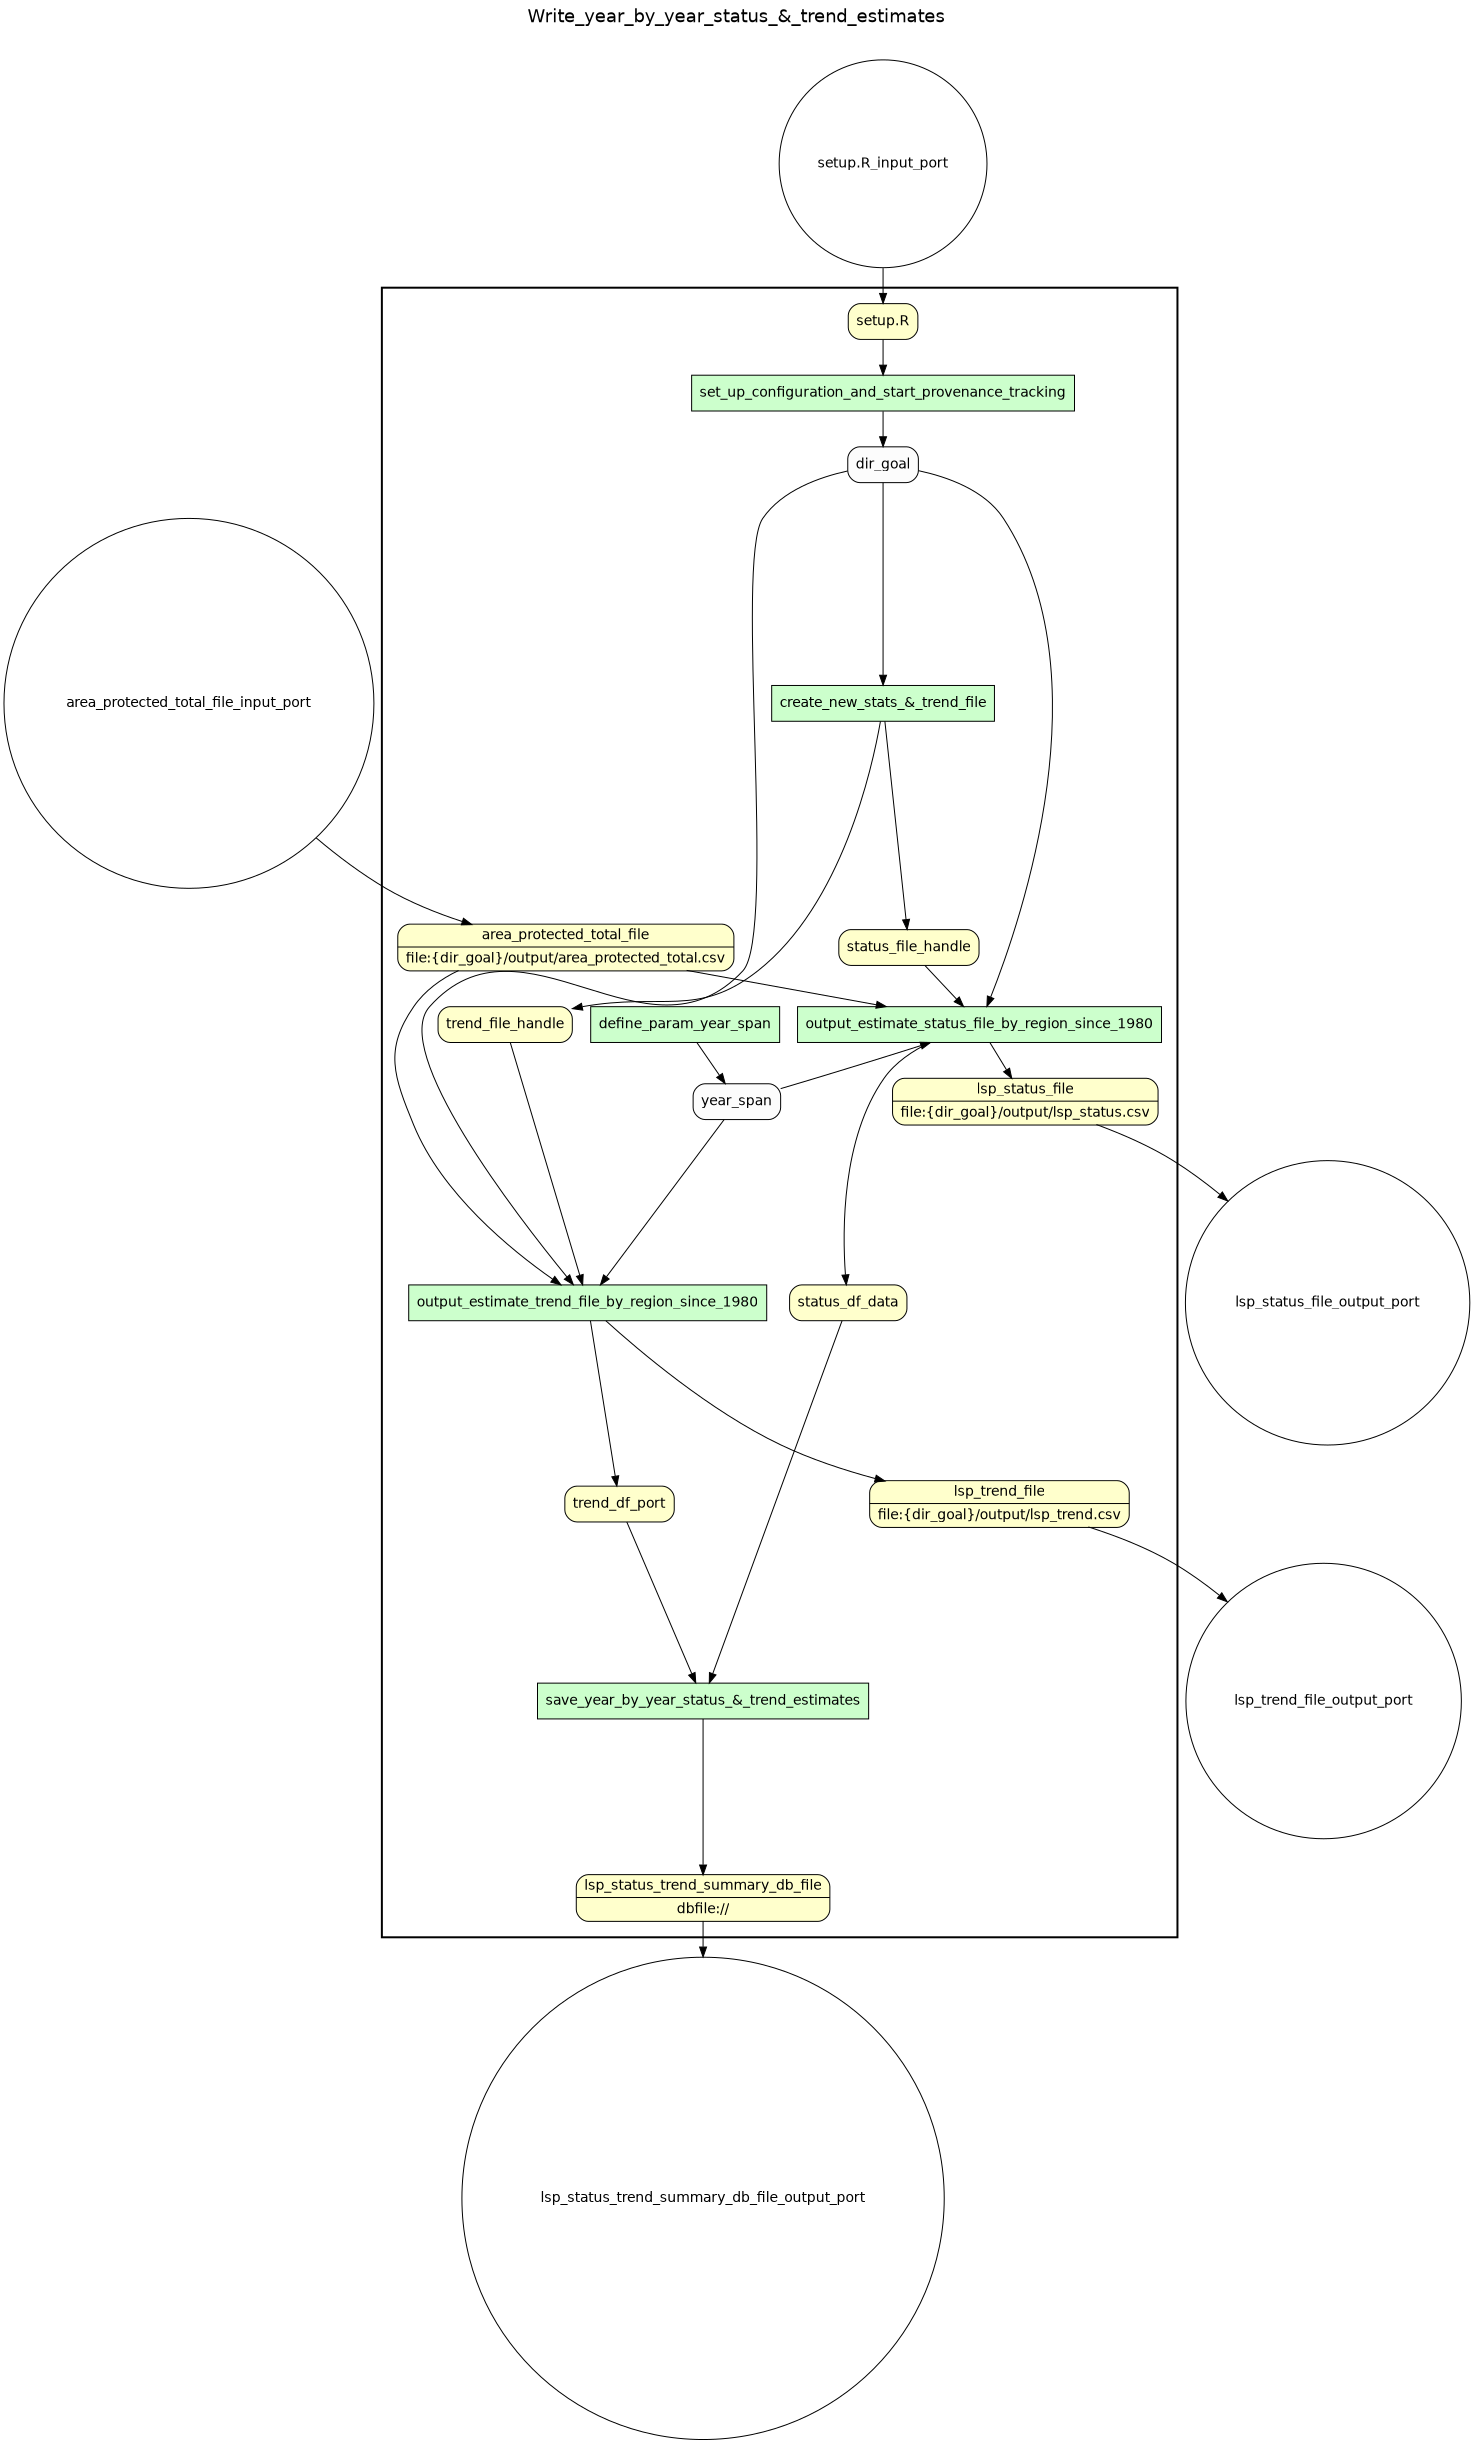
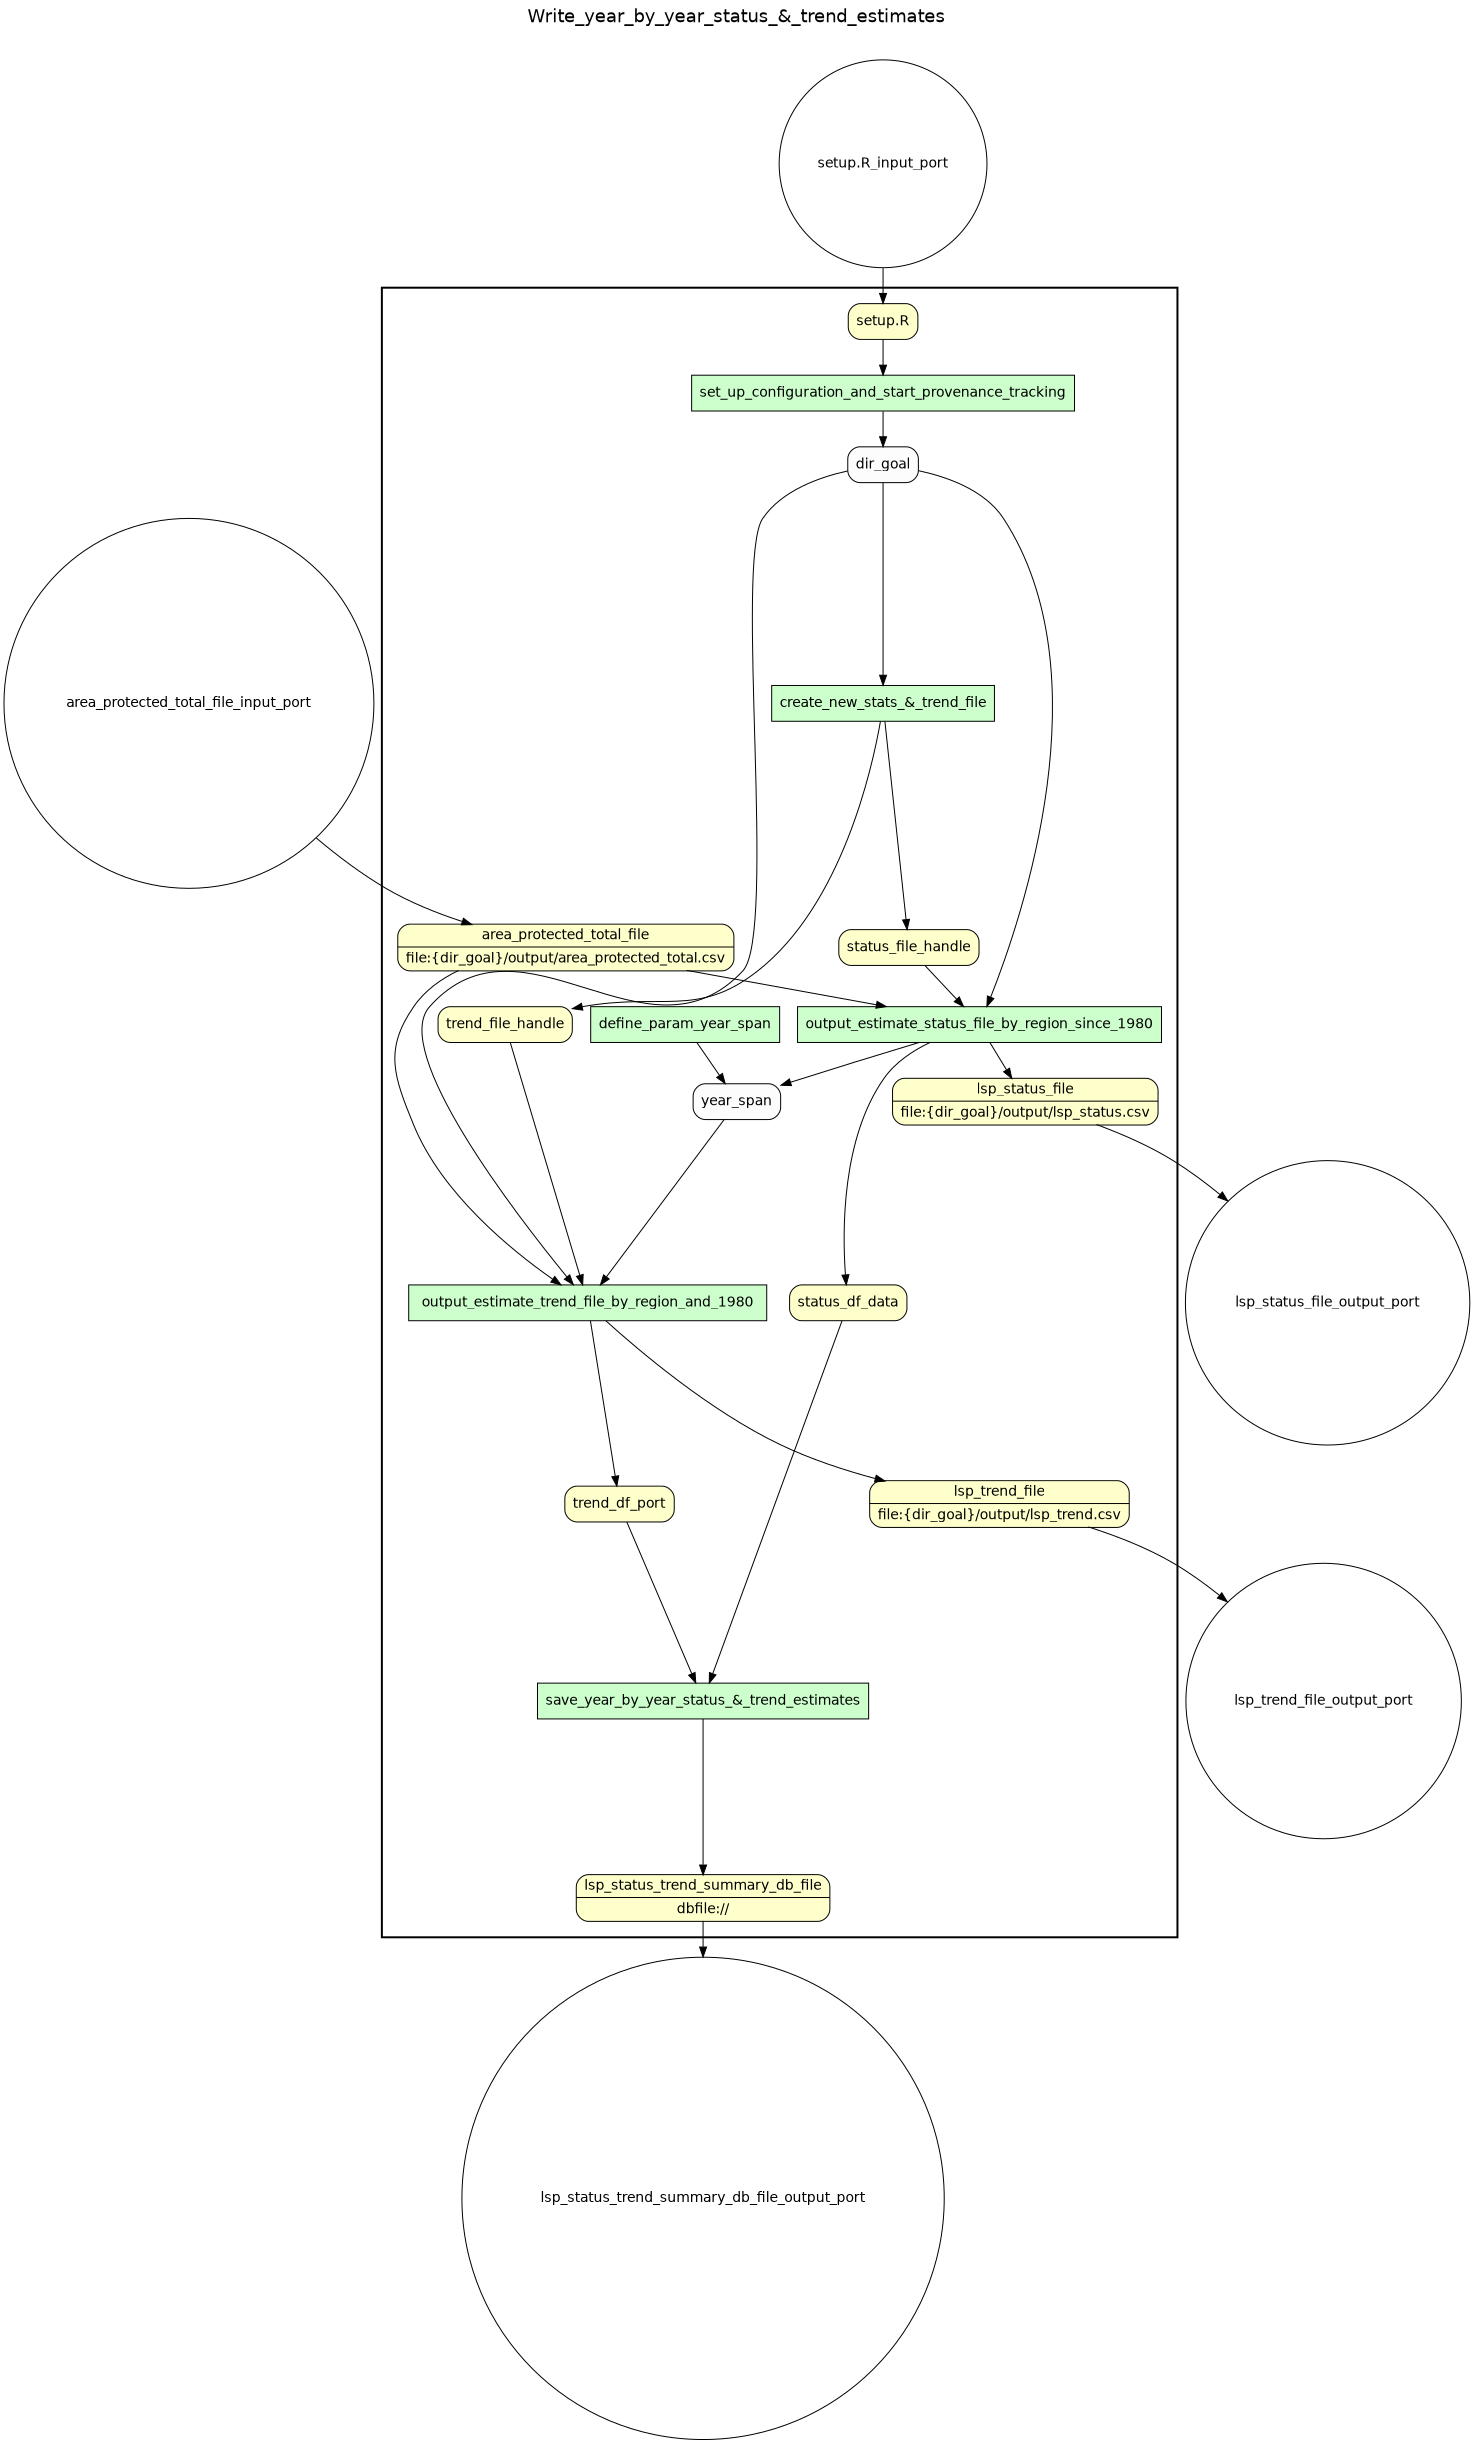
edge "year_span" -> "output_estimate_status_file_by_region_since_1980": reversed
node "output_estimate_trend_file_by_region_since_1980": label "output_estimate_trend_file_by_region_since_1980" -> "output_estimate_trend_file_by_region_and_1980"
